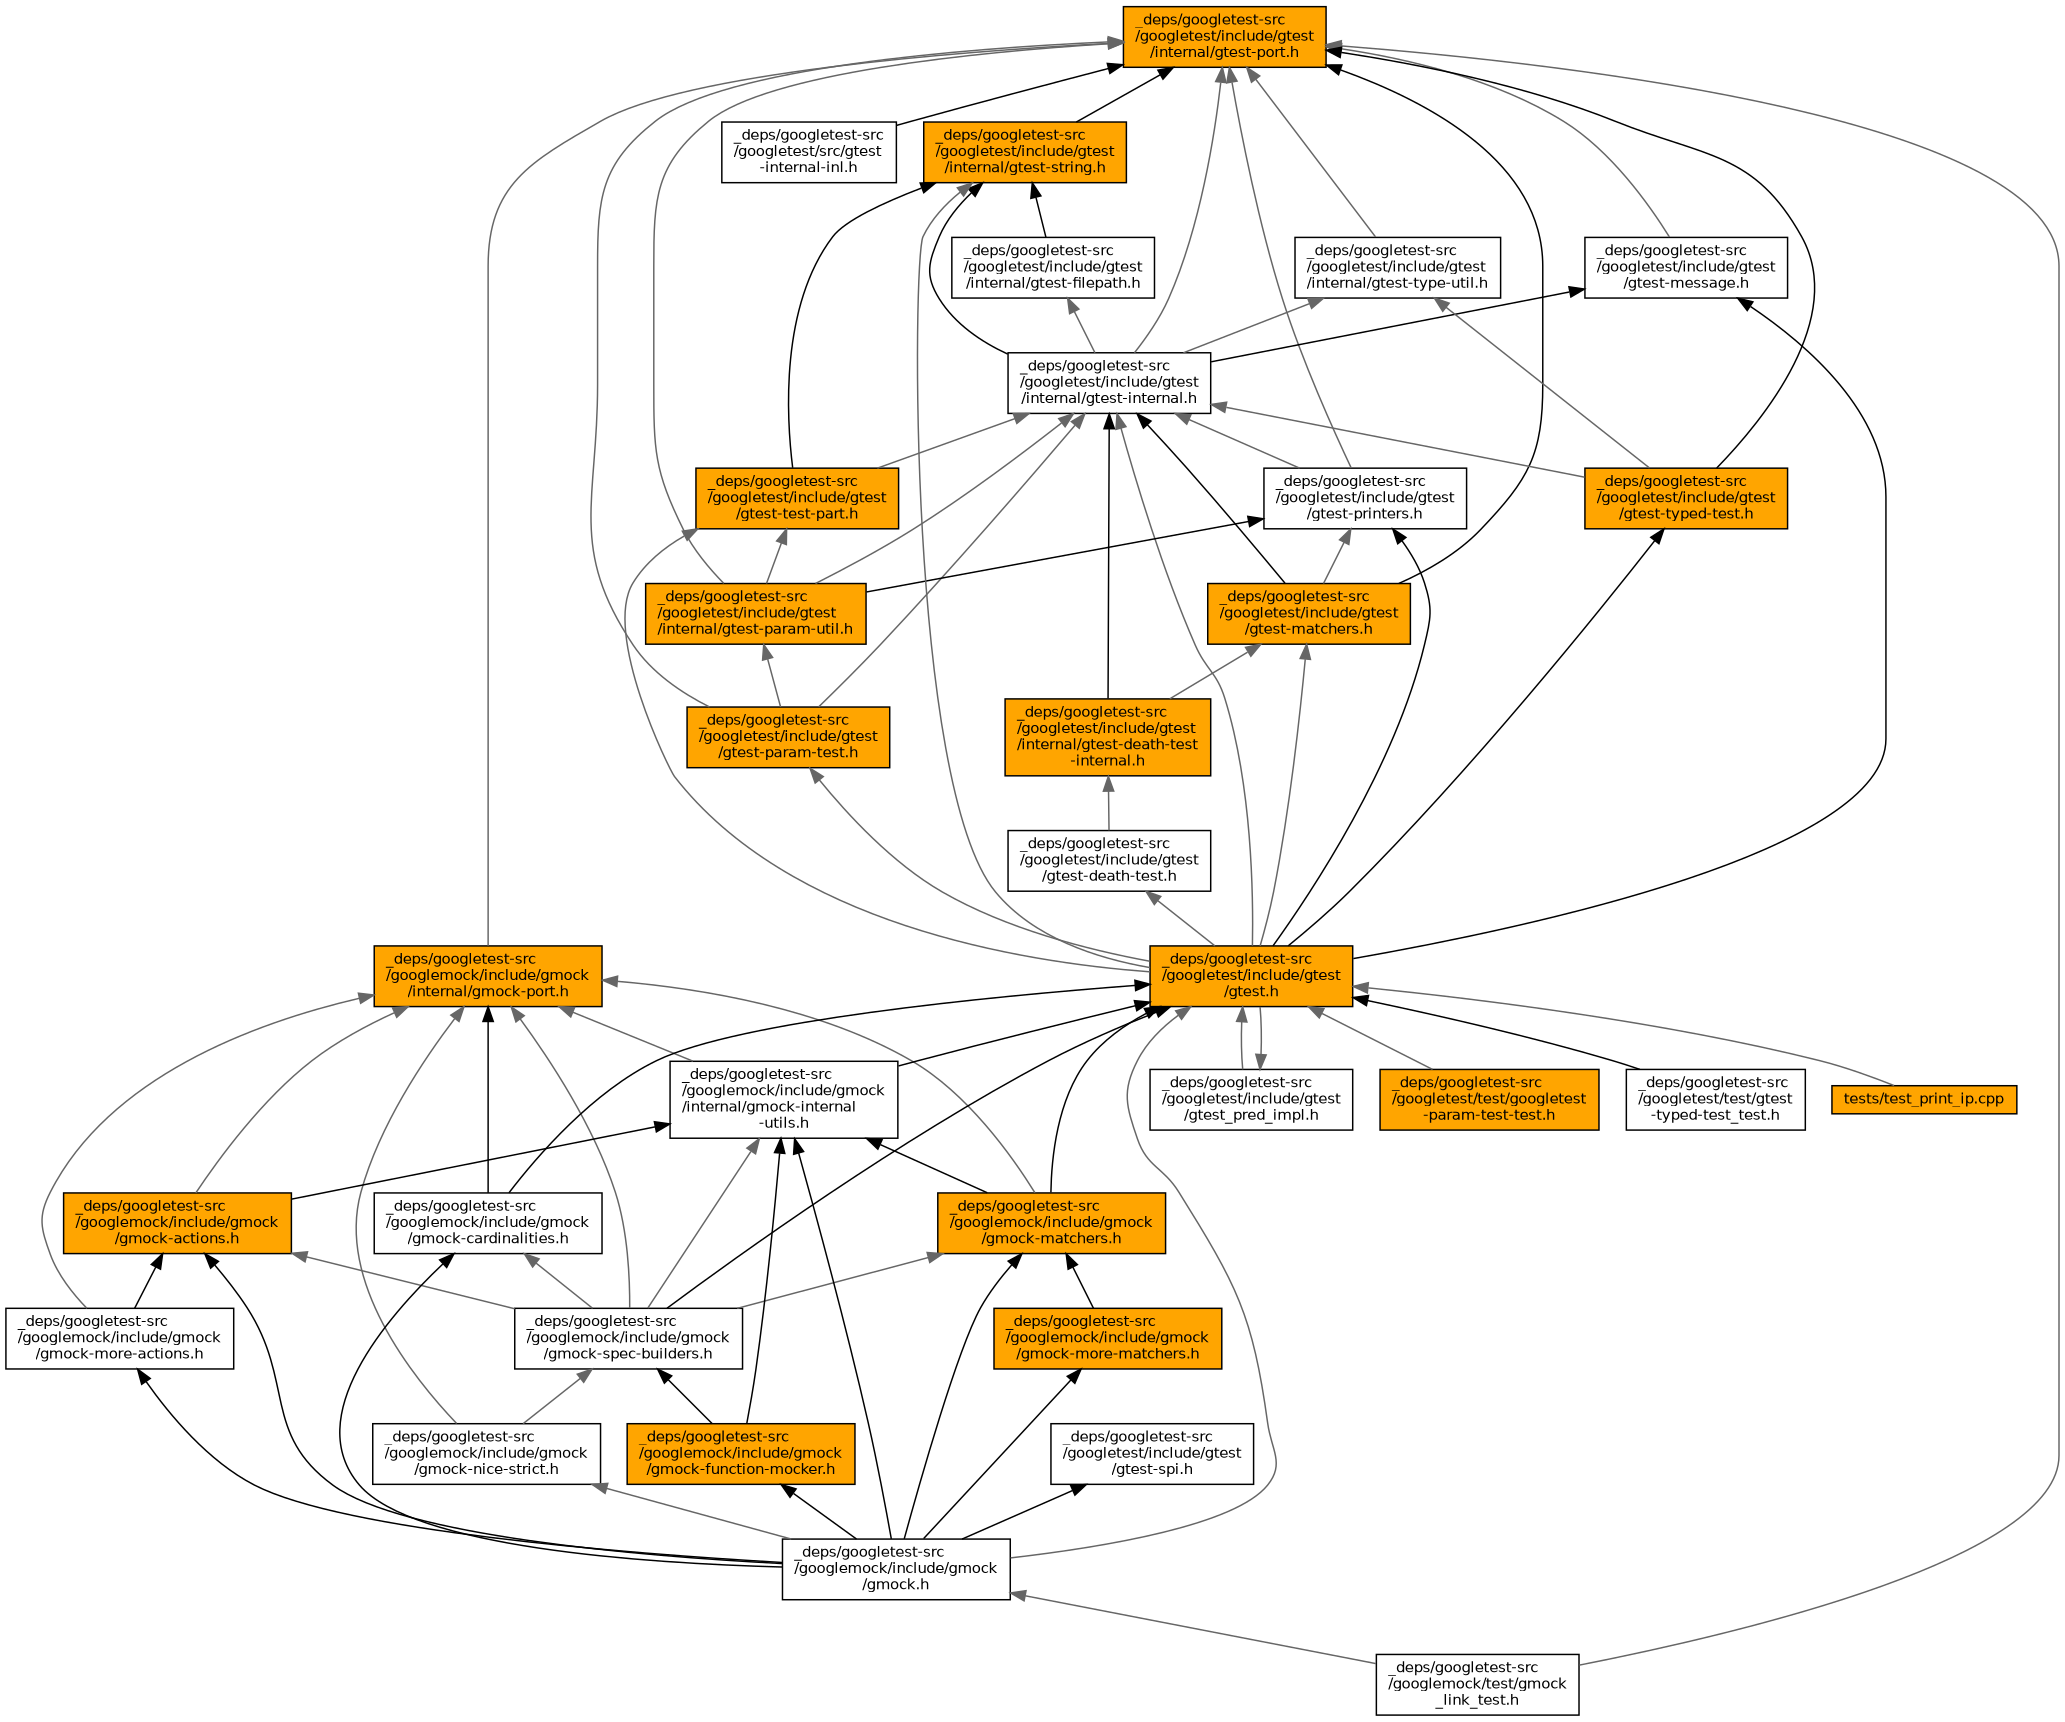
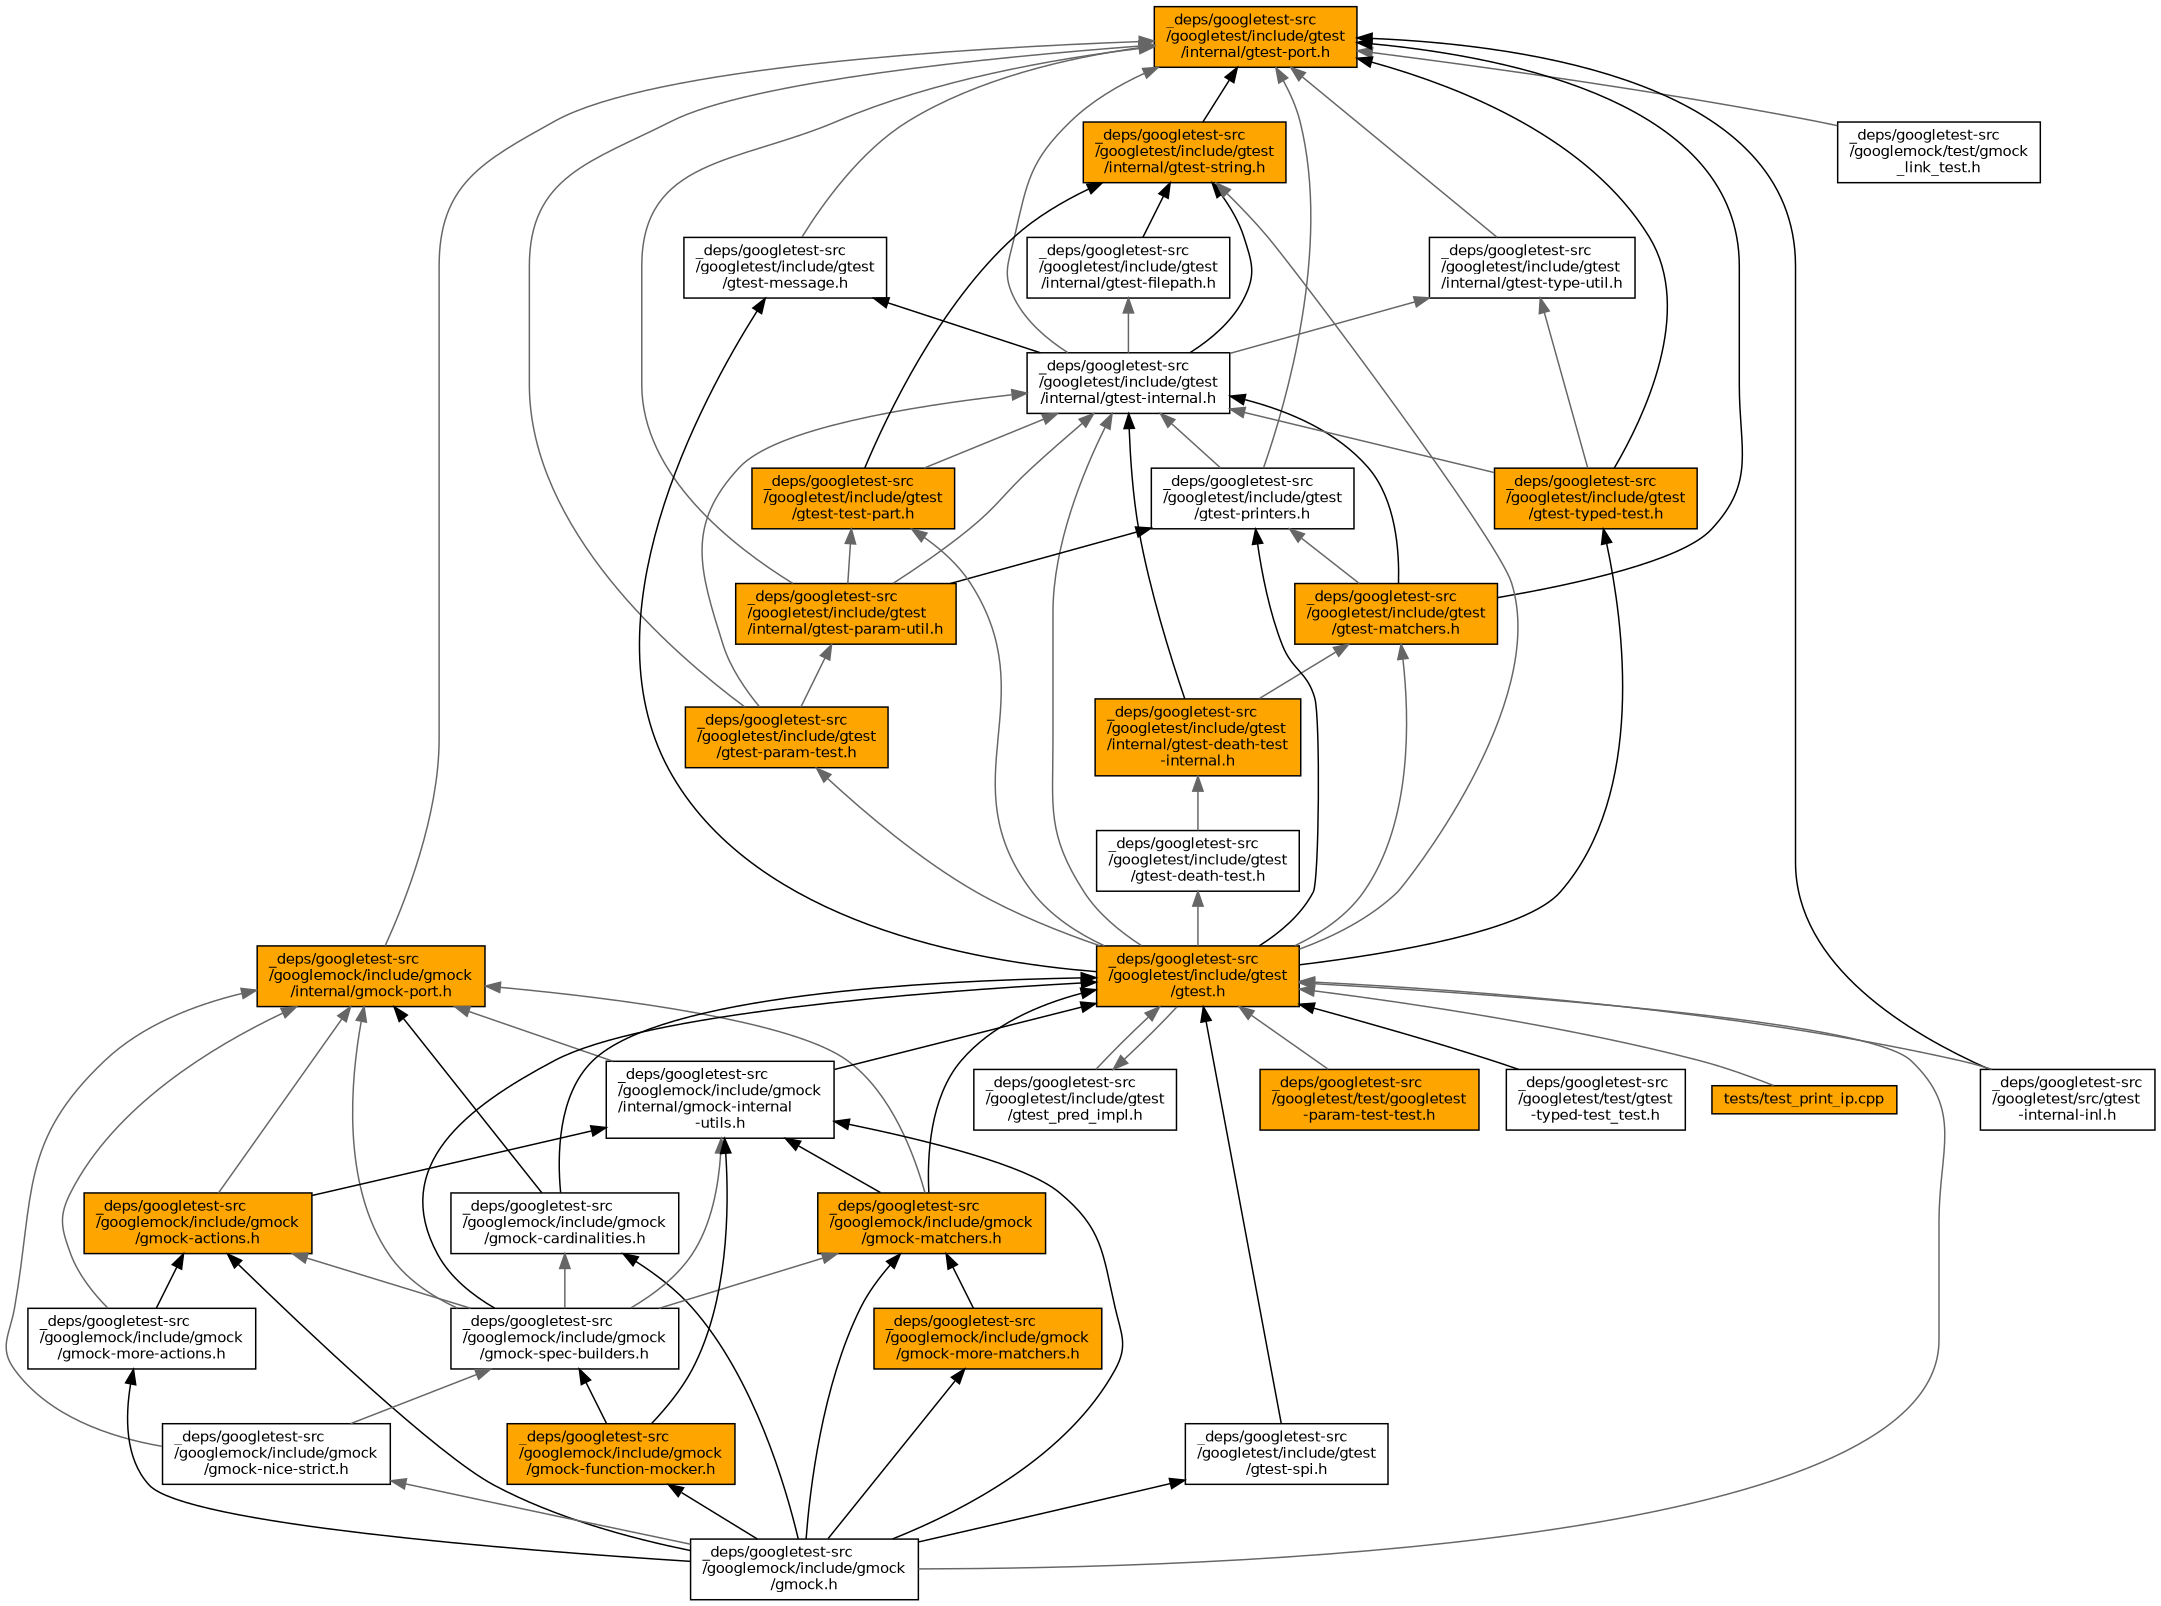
edge "_deps/googletest-src /googletest/src/gtest -internal-inl.h" -> "_deps/googletest-src /googletest/include/gtest /gtest.h": added
edge "_deps/googletest-src /googletest/include/gtest /gtest-spi.h" -> "_deps/googletest-src /googletest/include/gtest /gtest.h": added
edge "_deps/googletest-src /googlemock/test/gmock _link_test.h" -> "_deps/googletest-src /googlemock/include/gmock /gmock.h": removed
